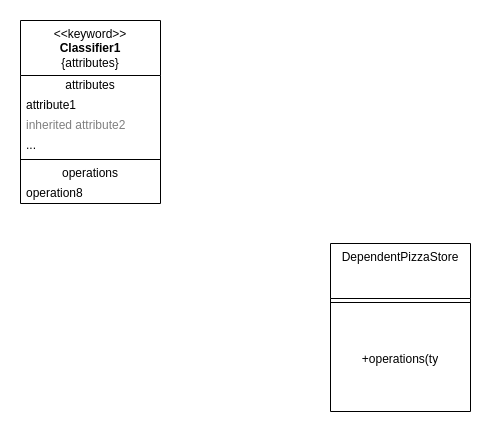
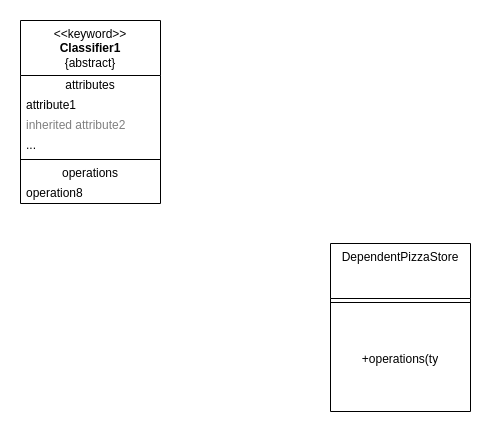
node "<<keyword>> Classifier1 {attributes}": label "<<keyword>> Classifier1 {attributes}" -> "<<keyword>> Classifier1 {abstract}"
